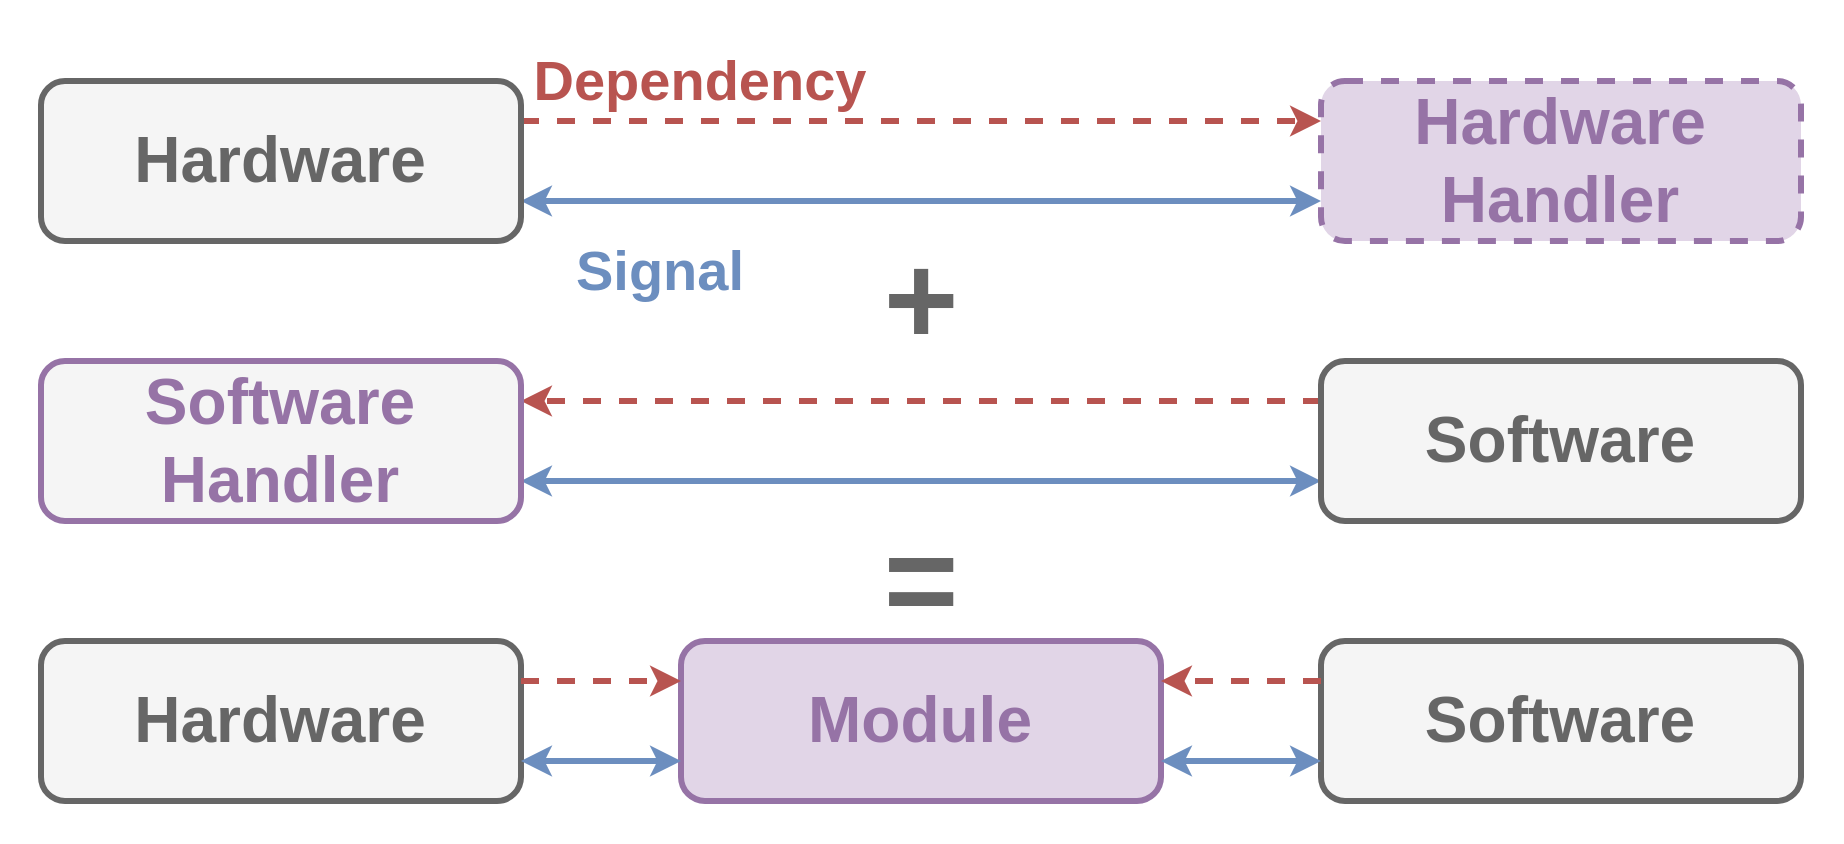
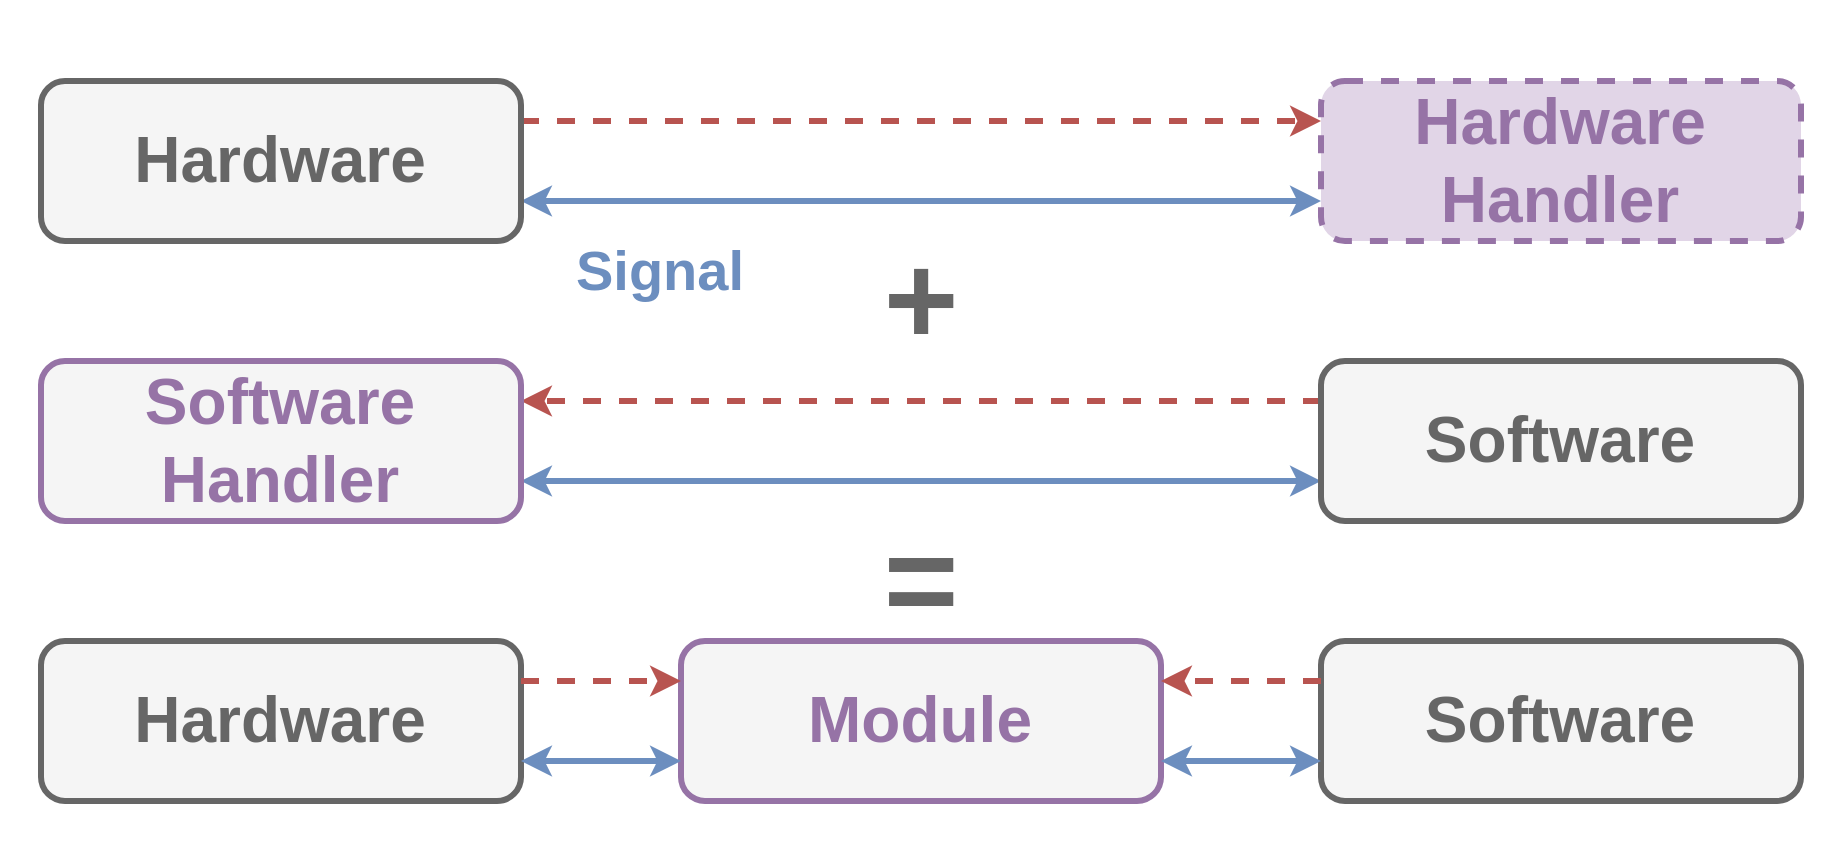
node "Dependency": removed
node "Module": fillcolor #e1d5e7 -> #f5f5f5
